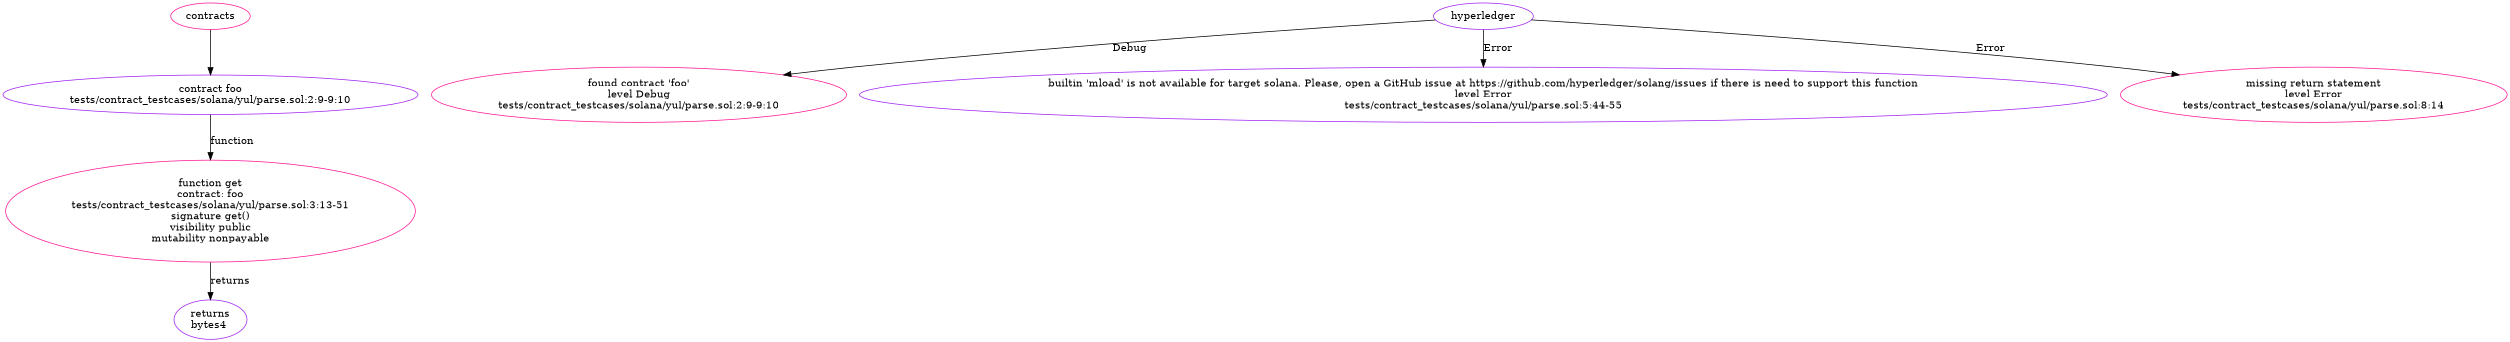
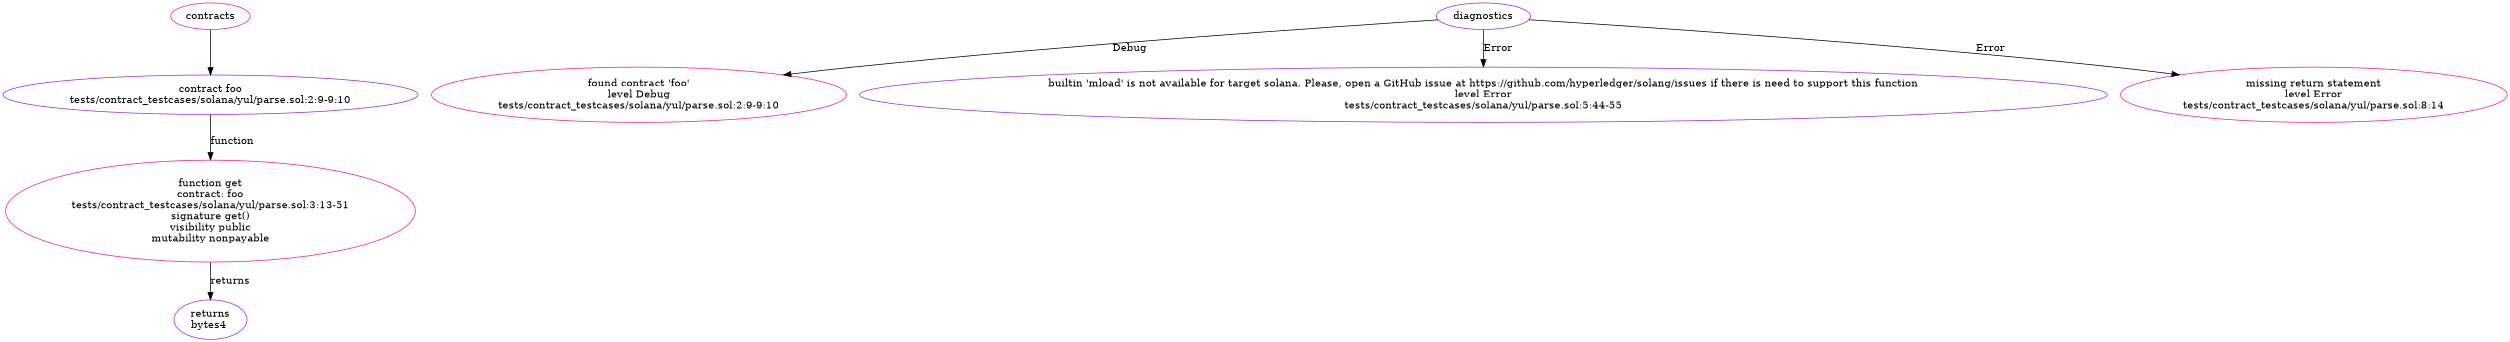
node "hyperledger": label "hyperledger" -> "diagnostics"
